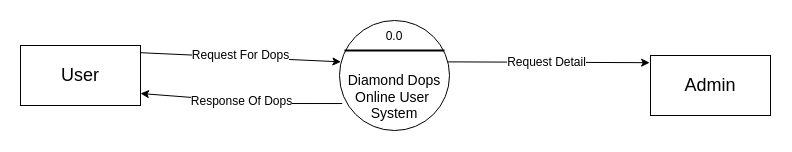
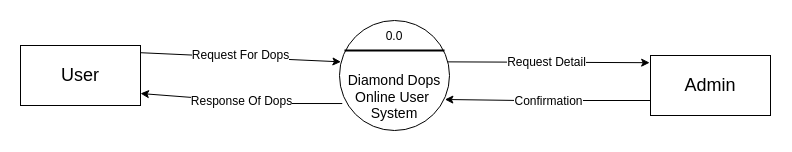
edge "Admin" -> "0.0 Diamond Dops Online User System": added, label "Confirmation"
